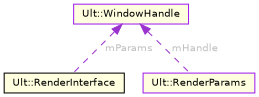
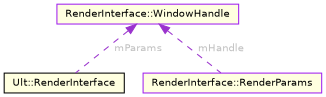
node "Ult::WindowHandle": label "Ult::WindowHandle" -> "RenderInterface::WindowHandle"
node "Ult::RenderParams": label "Ult::RenderParams" -> "RenderInterface::RenderParams"
